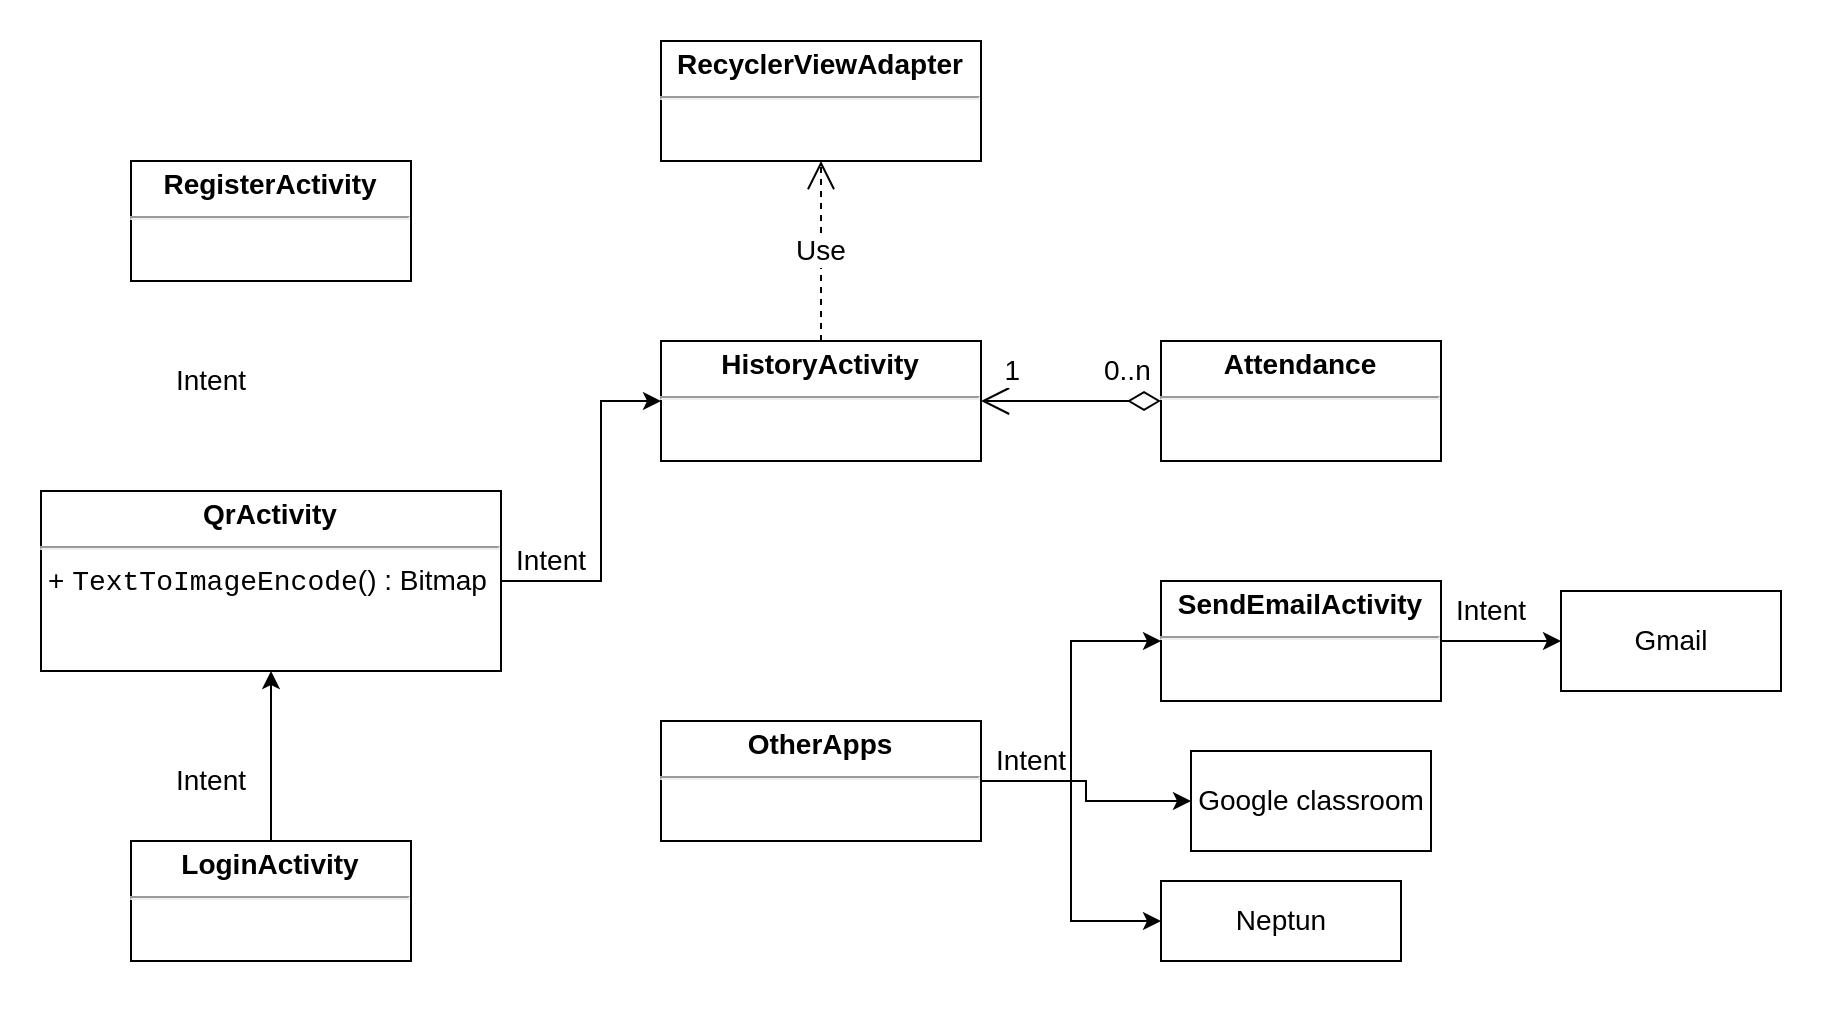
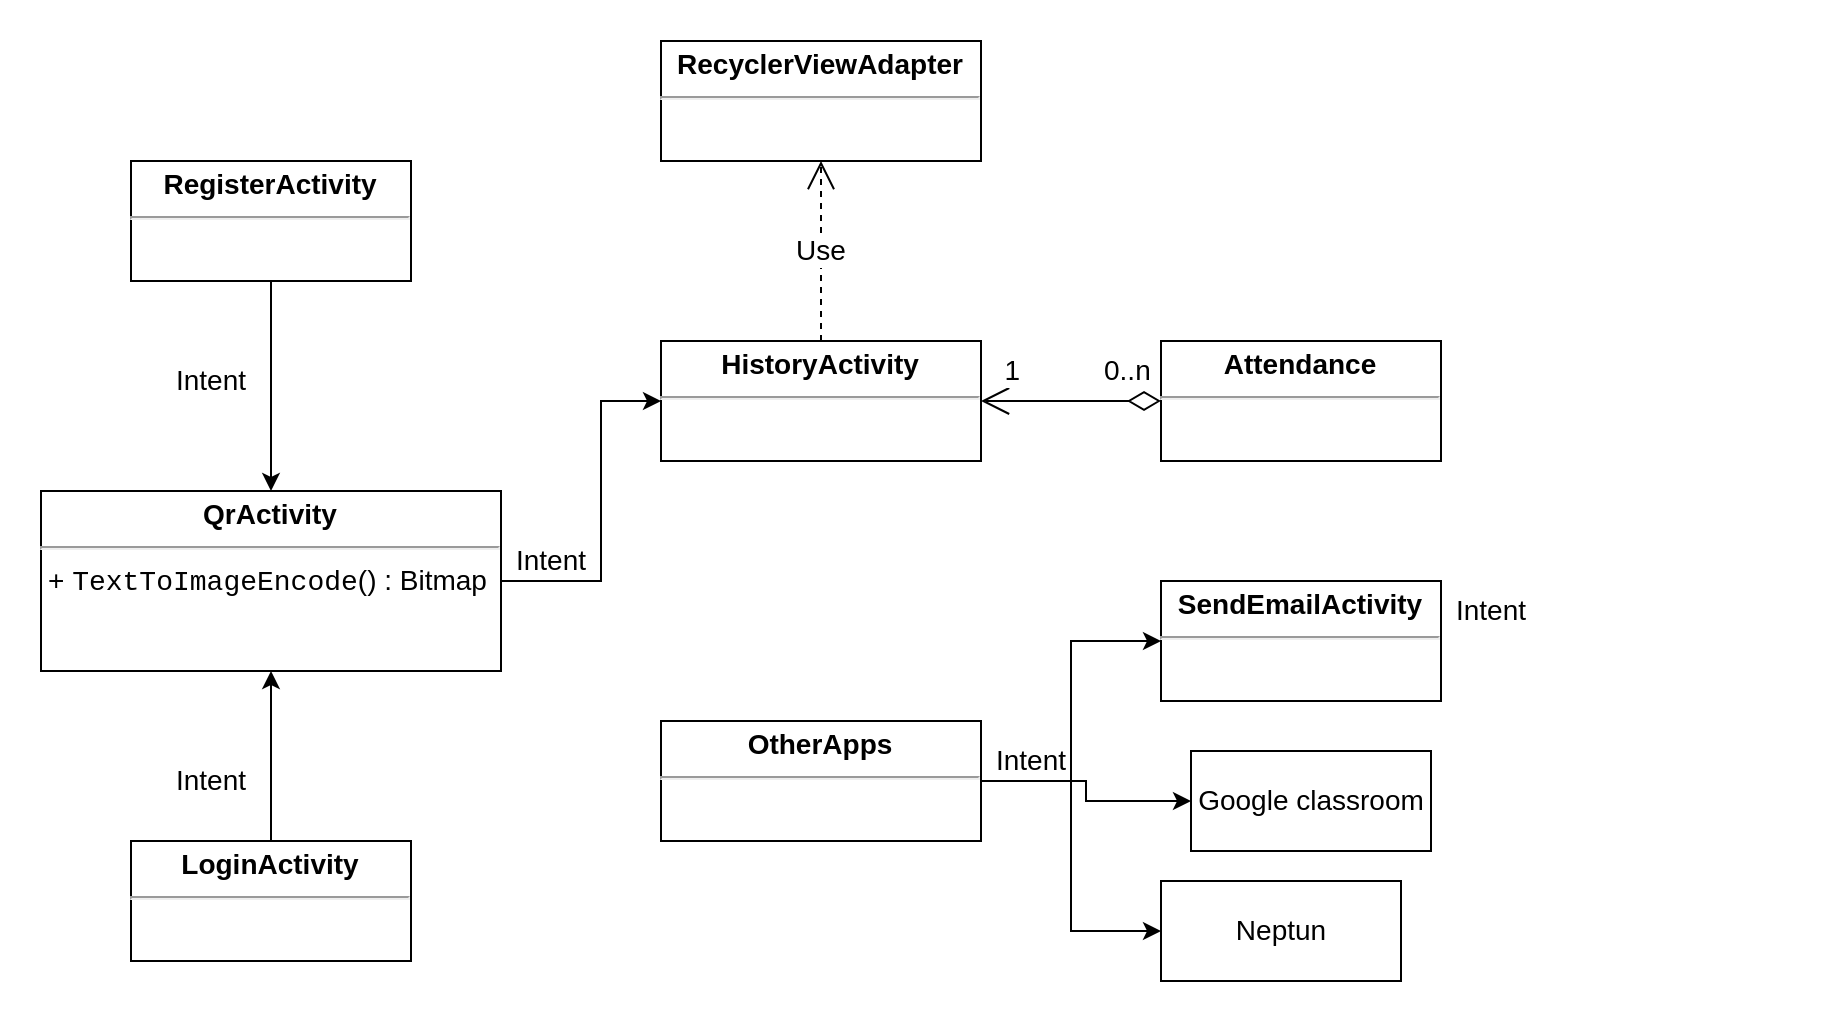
edge "RegisterActivity" -> "QrActivity + TextToImageEncode() : Bitmap": added
edge "SendEmailActivity" -> "Gmail": removed
node "Gmail": removed
node "Neptun": size 240x80 -> 240x100
